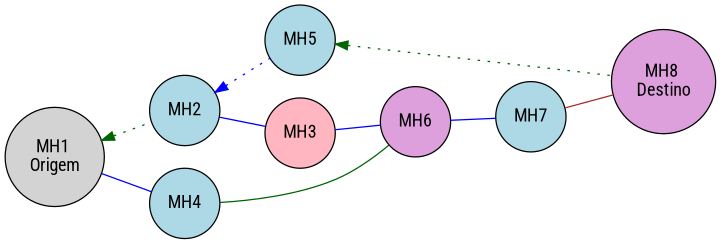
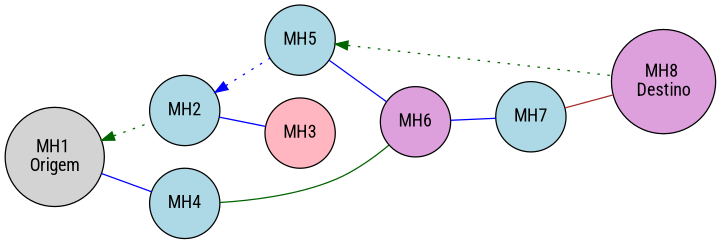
edge "MH6" -- "MH3": now "MH6" -- "MH5"
